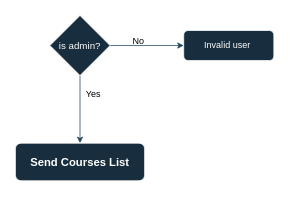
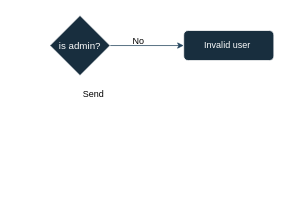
node "Yes": label "Yes" -> "Send"
edge "is admin?" -> "Send Courses List": removed
node "Send Courses List": removed
